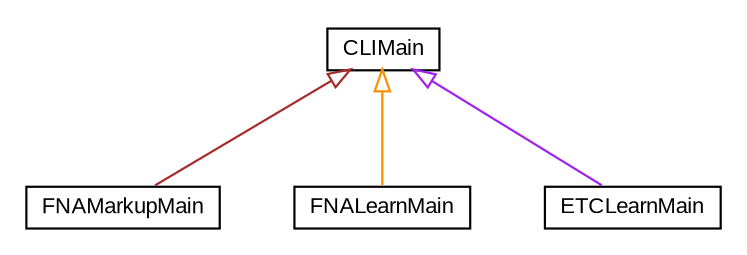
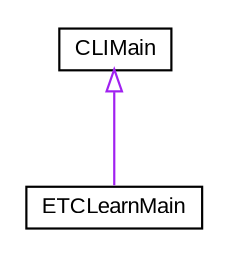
node "FNAMarkupMain": removed
node "FNALearnMain": removed
